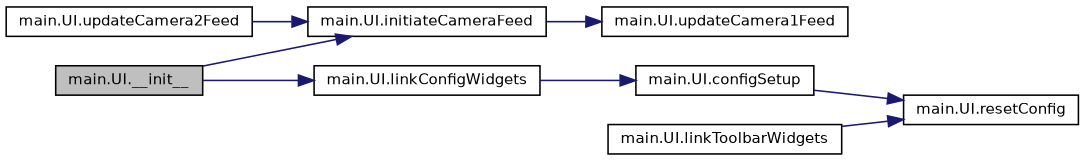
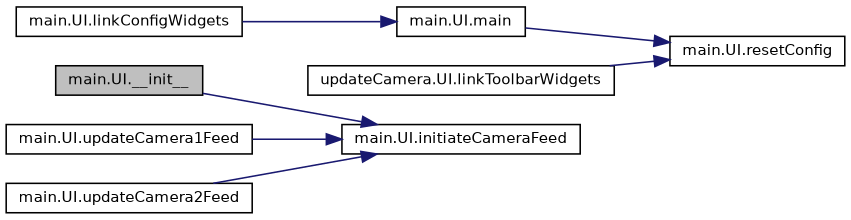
edge "main.UI.initiateCameraFeed" -> "main.UI.updateCamera1Feed": reversed
edge "main.UI.__init__" -> "main.UI.linkConfigWidgets": removed
node "main.UI.configSetup": label "main.UI.configSetup" -> "main.UI.main"
node "main.UI.linkToolbarWidgets": label "main.UI.linkToolbarWidgets" -> "updateCamera.UI.linkToolbarWidgets"
